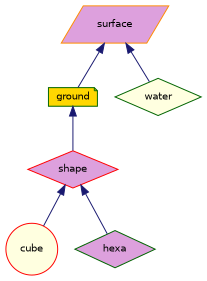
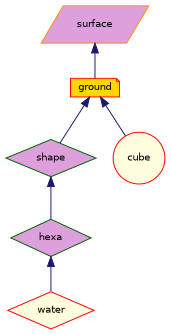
edge "water" -> "surface": now "water" -> "hexa"
node "ground": color darkgreen -> red
node "water": color darkgreen -> red
node "shape": color red -> darkgreen
edge "cube" -> "shape": now "cube" -> "ground"
